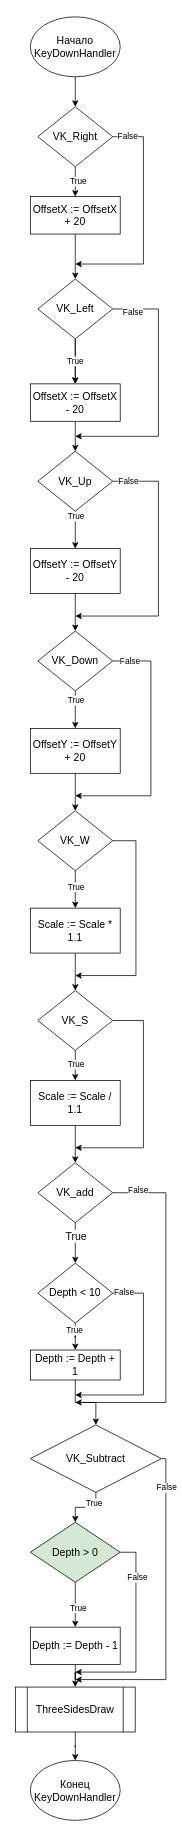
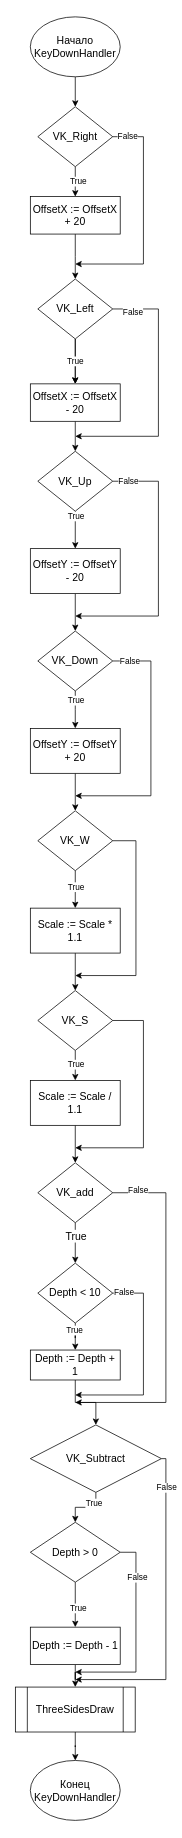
node "Depth > 0": fillcolor #d5e8d4 -> #ffffff
